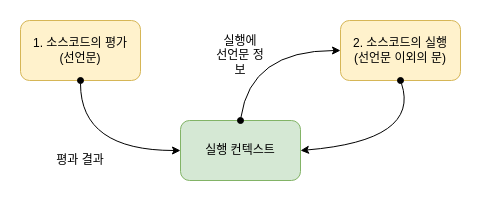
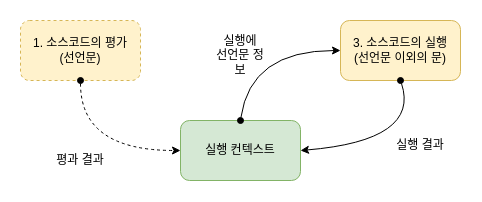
node "1. 소스코드의 평가 (선언문)": style solid -> dashed
node "2. 소스코드의 실행 (선언문 이외의 문)": label "2. 소스코드의 실행 (선언문 이외의 문)" -> "3. 소스코드의 실행 (선언문 이외의 문)"
edge "1. 소스코드의 평가 (선언문)" -- "실행 컨텍스트": style solid -> dashed
node "실행 결과": added
